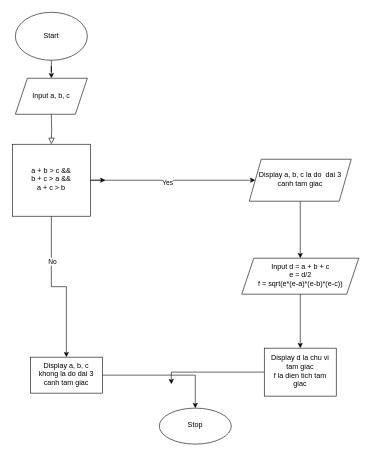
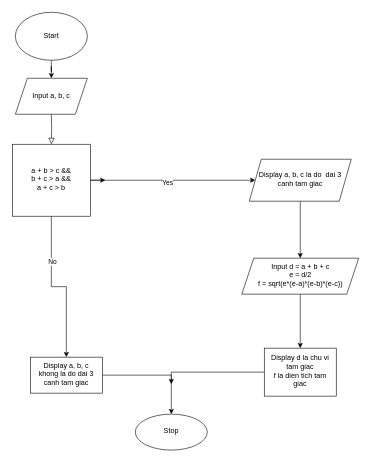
node "Stop": moved (195, 426) -> (171, 432)
